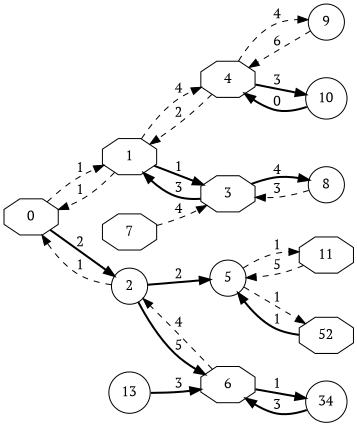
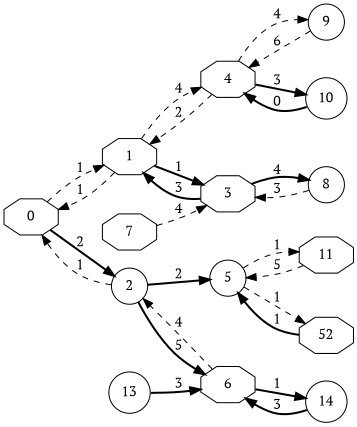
node "34": label "34" -> "14"
